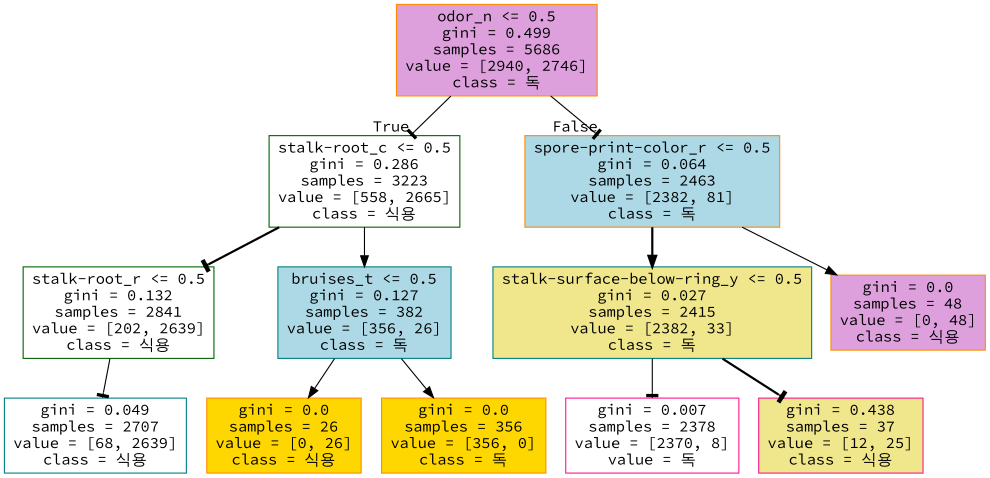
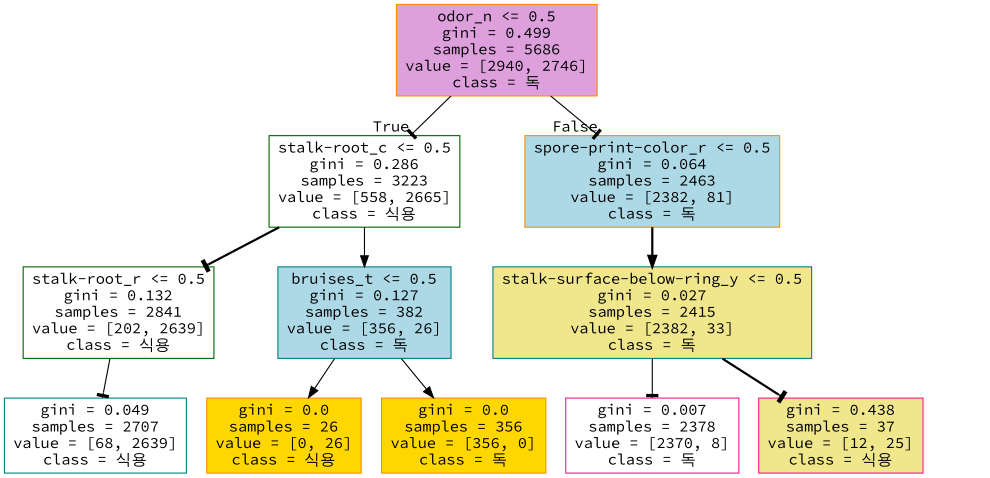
node "gini = 0.0 samples = 48 value = [0, 48] class = 식용": removed
node "gini = 0.007 samples = 2378 value = [2370, 8] value = 독": label "gini = 0.007 samples = 2378 value = [2370, 8] value = 독" -> "gini = 0.007 samples = 2378 value = [2370, 8] class = 독"
